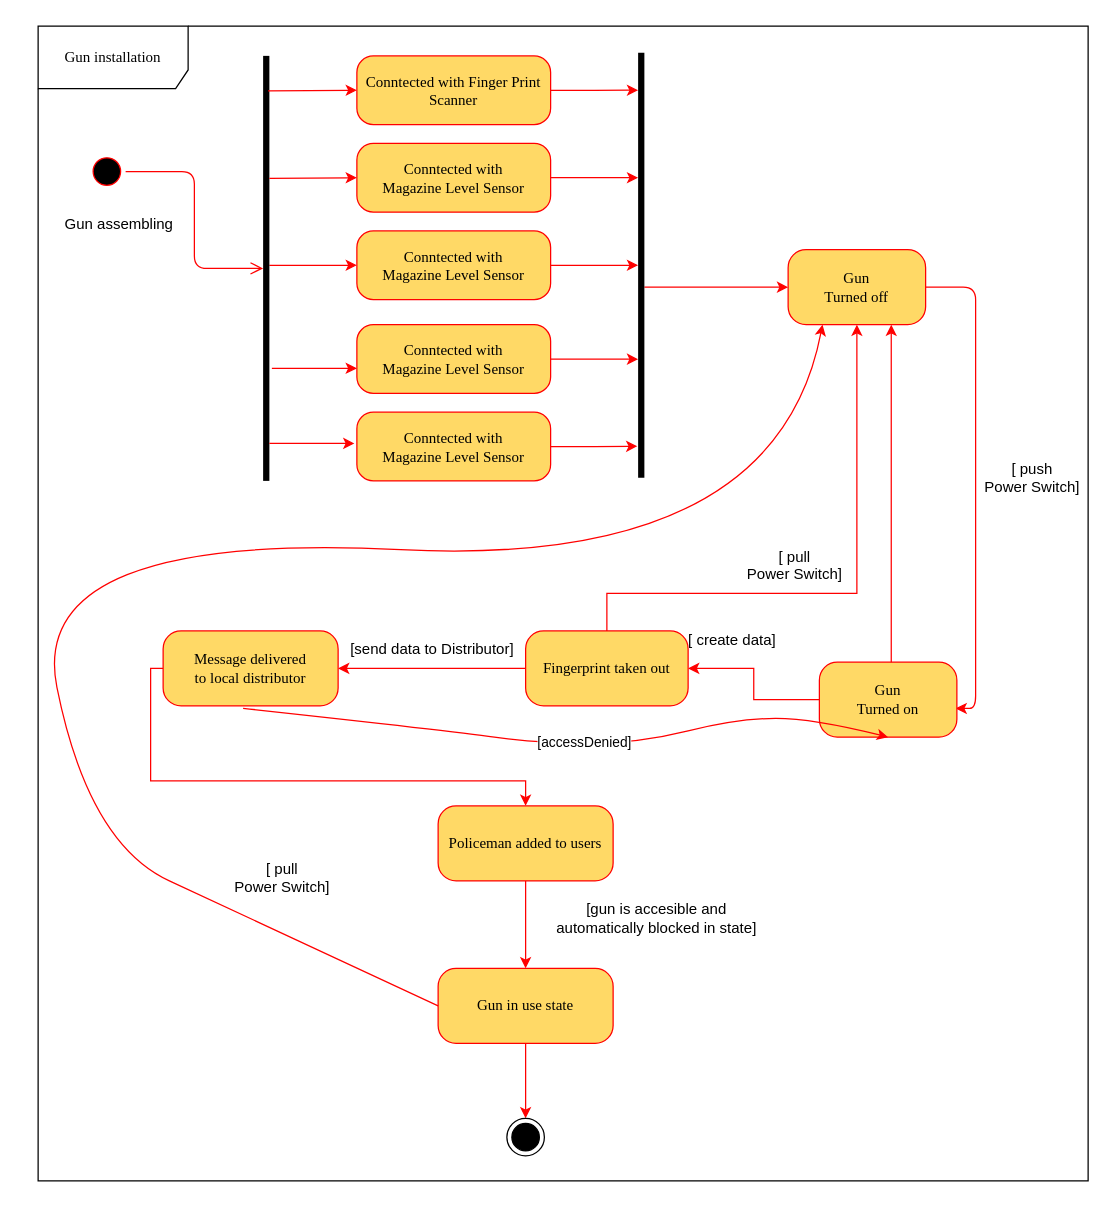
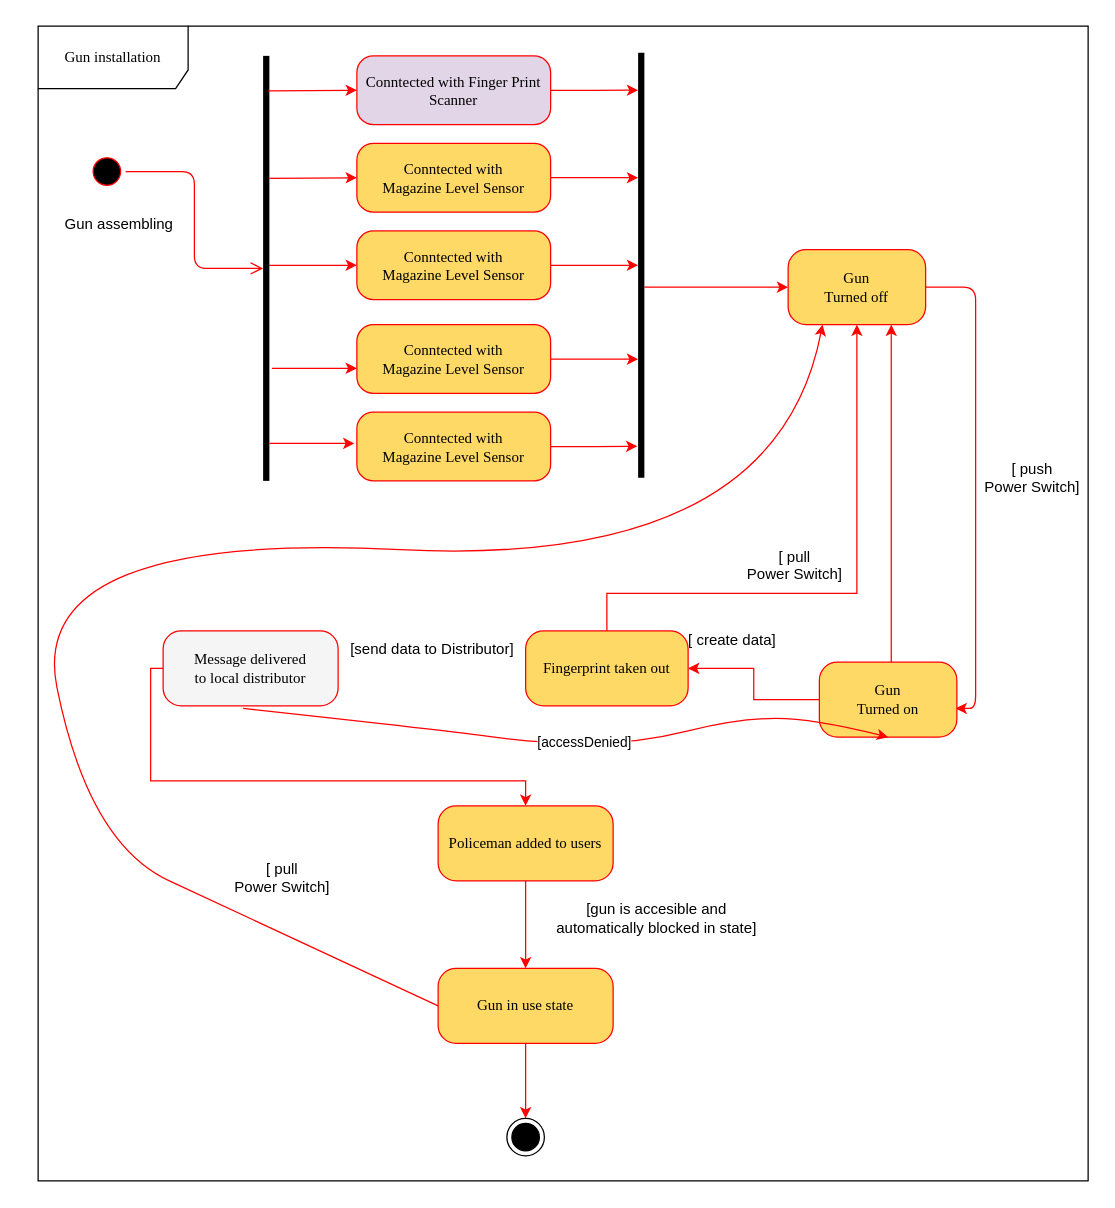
node "Conntected with Finger Print Scanner": fillcolor #ffd966 -> #e1d5e7
node "Message delivered to local distributor": fillcolor #ffd966 -> #f5f5f5
edge "Fingerprint taken out" -> "Message delivered to local distributor": removed
